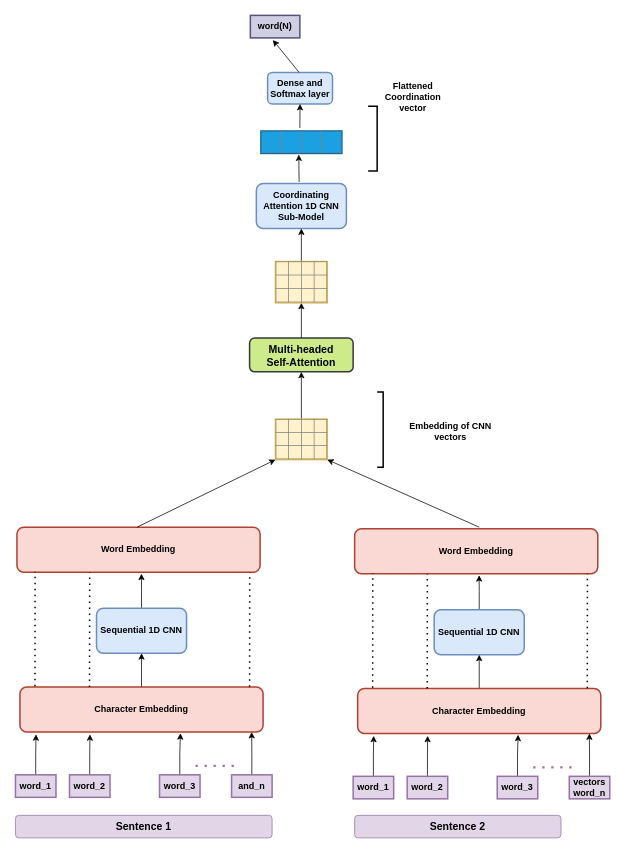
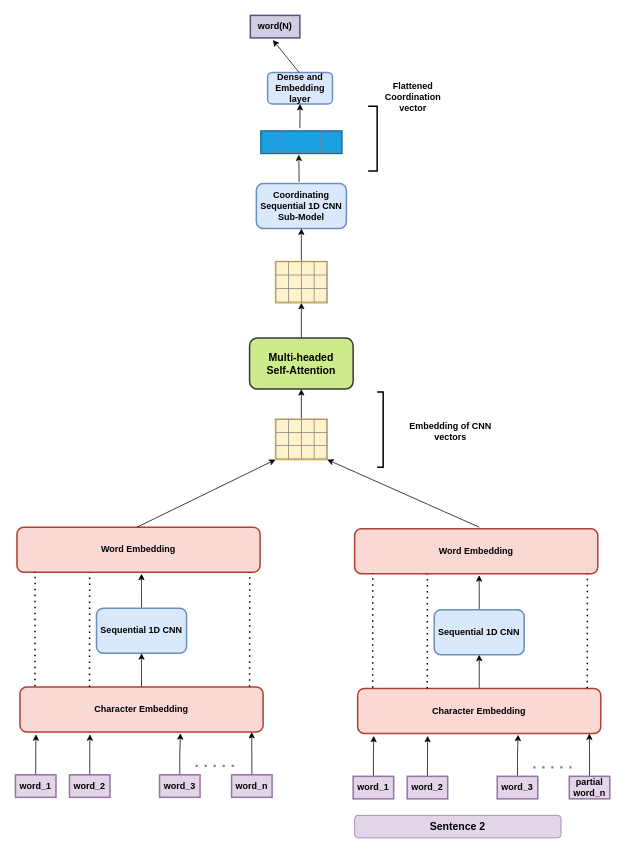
node "Dense and Softmax layer": label "Dense and Softmax layer" -> "Dense and Embedding layer"
node "Coordinating Attention 1D CNN Sub-Model": label "Coordinating Attention 1D CNN Sub-Model" -> "Coordinating Sequential 1D CNN Sub-Model"
node "Multi-headed Self-Attention": size 104x34 -> 104x51
node "and_n": label "and_n" -> "word_n"
node "vectors word_n": label "vectors word_n" -> "partial word_n"
node "Sentence 1": removed
